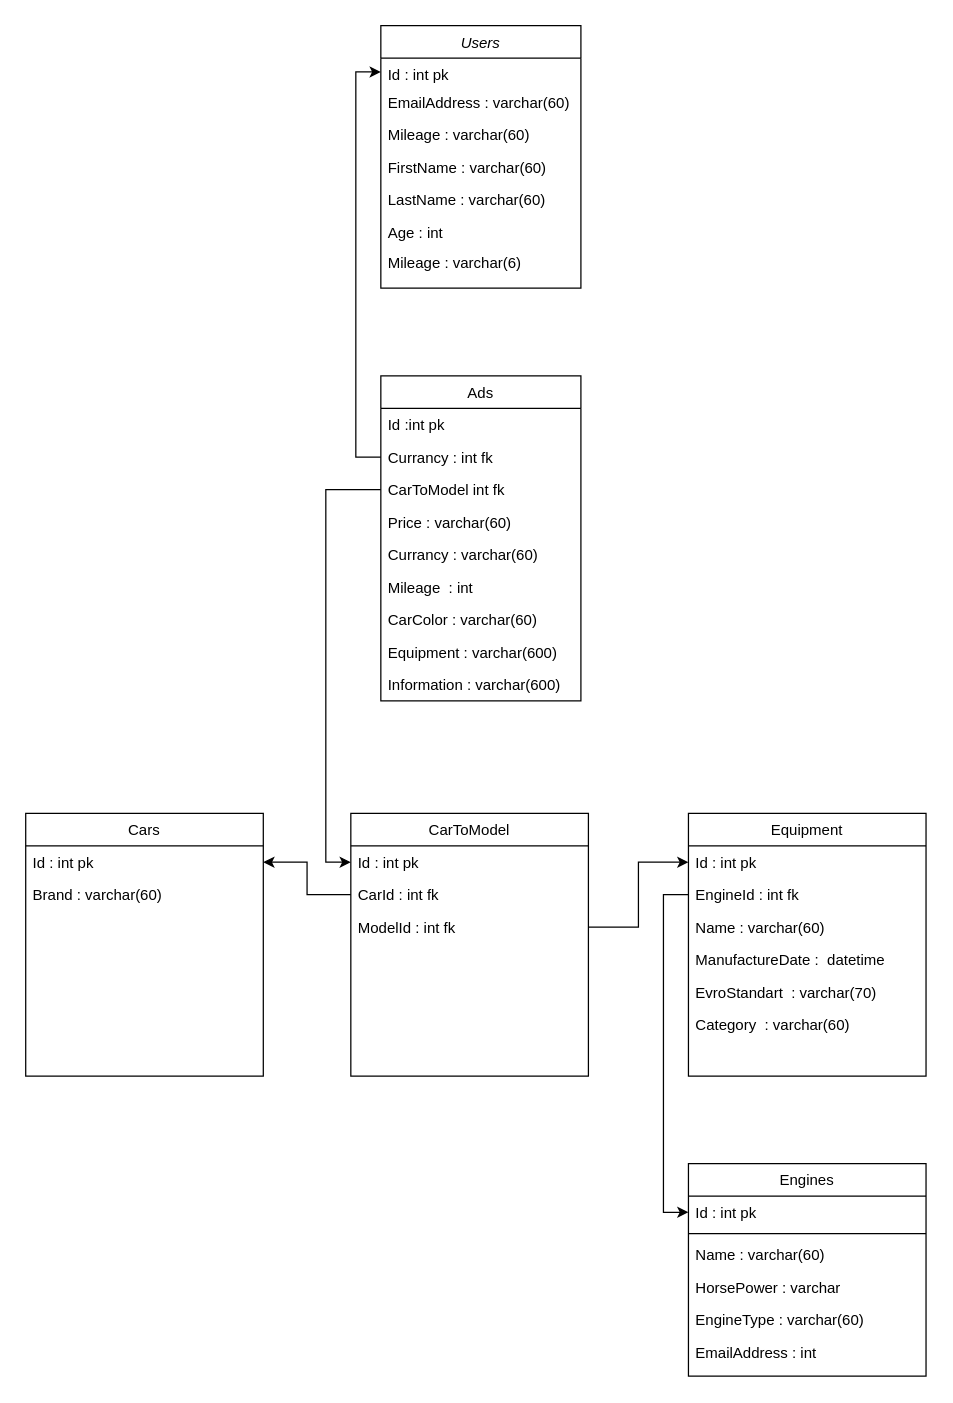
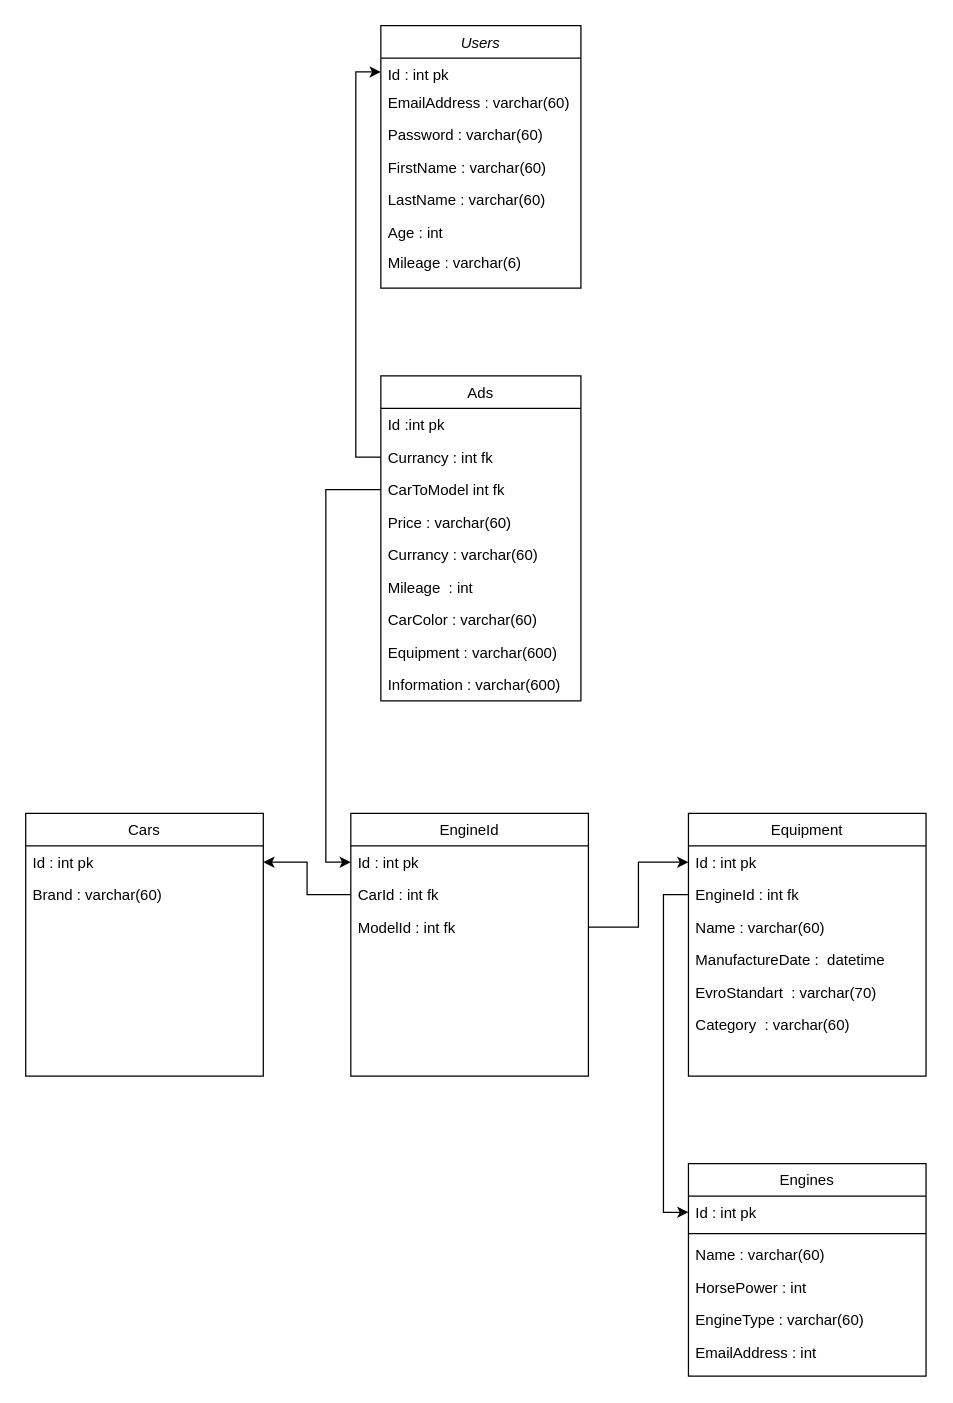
node "Mileage : varchar(60)": label "Mileage : varchar(60)" -> "Password : varchar(60)"
node "CarToModel": label "CarToModel" -> "EngineId"
node "HorsePower : varchar": label "HorsePower : varchar" -> "HorsePower : int"
